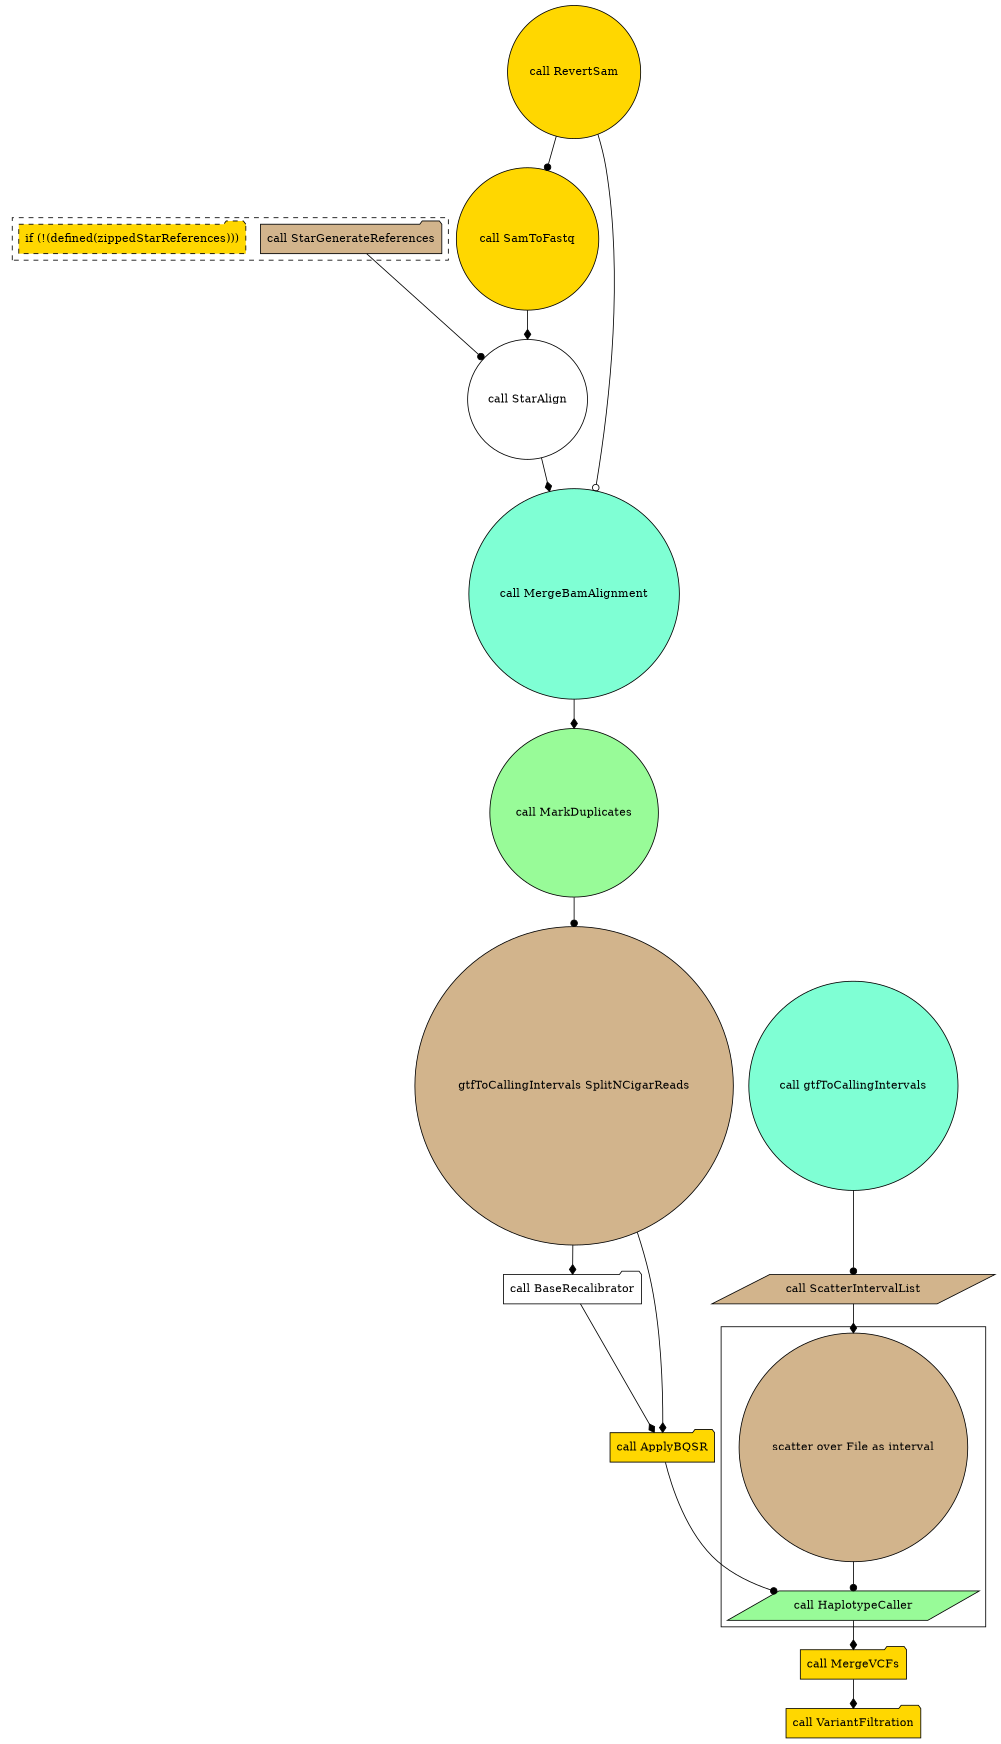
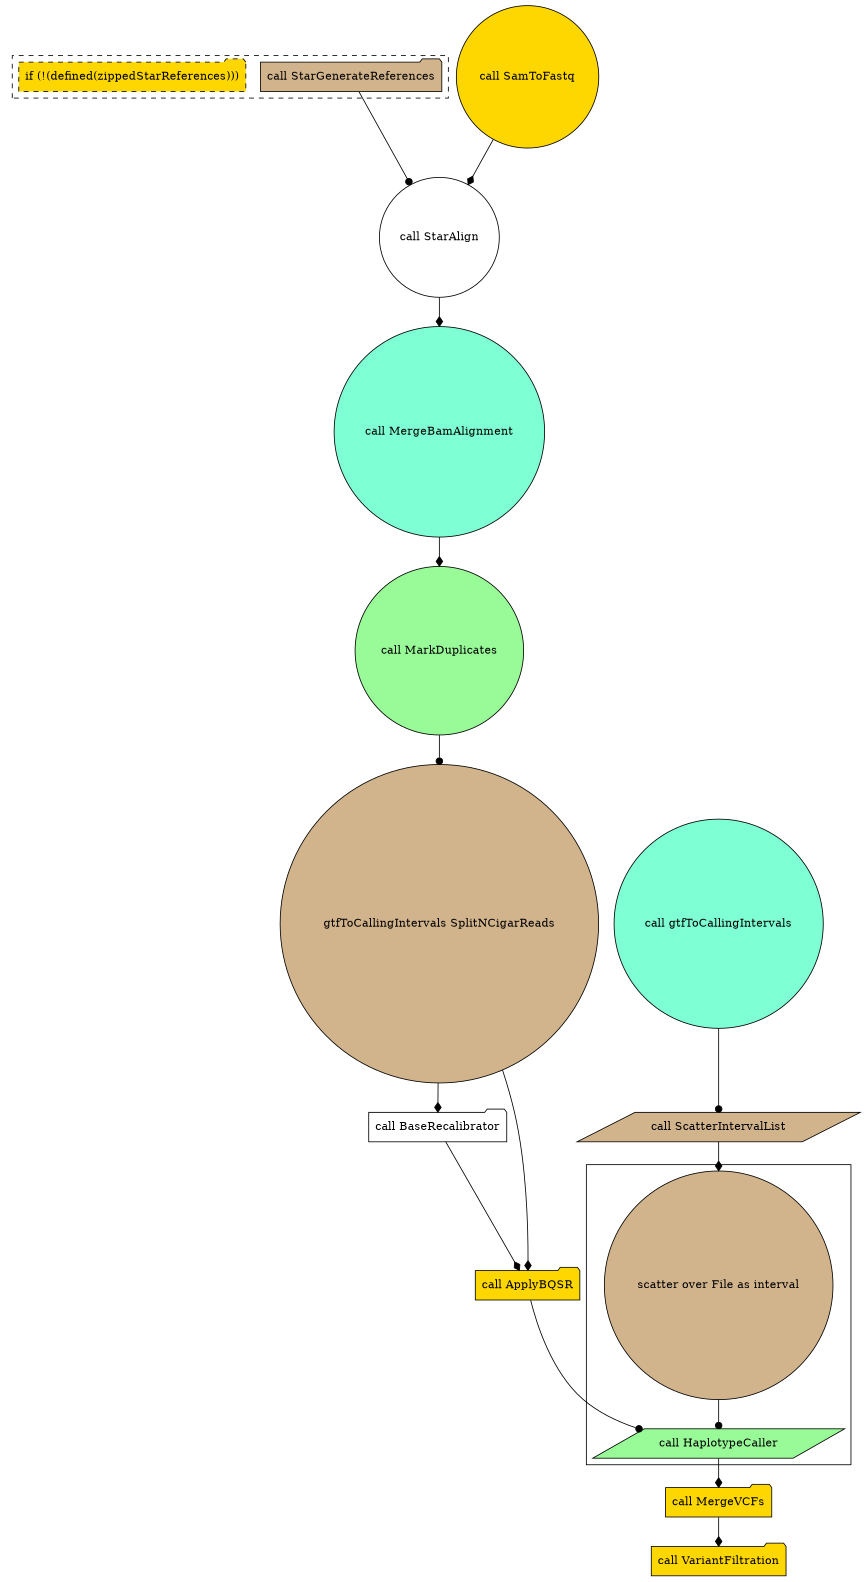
node "call RevertSam": removed
